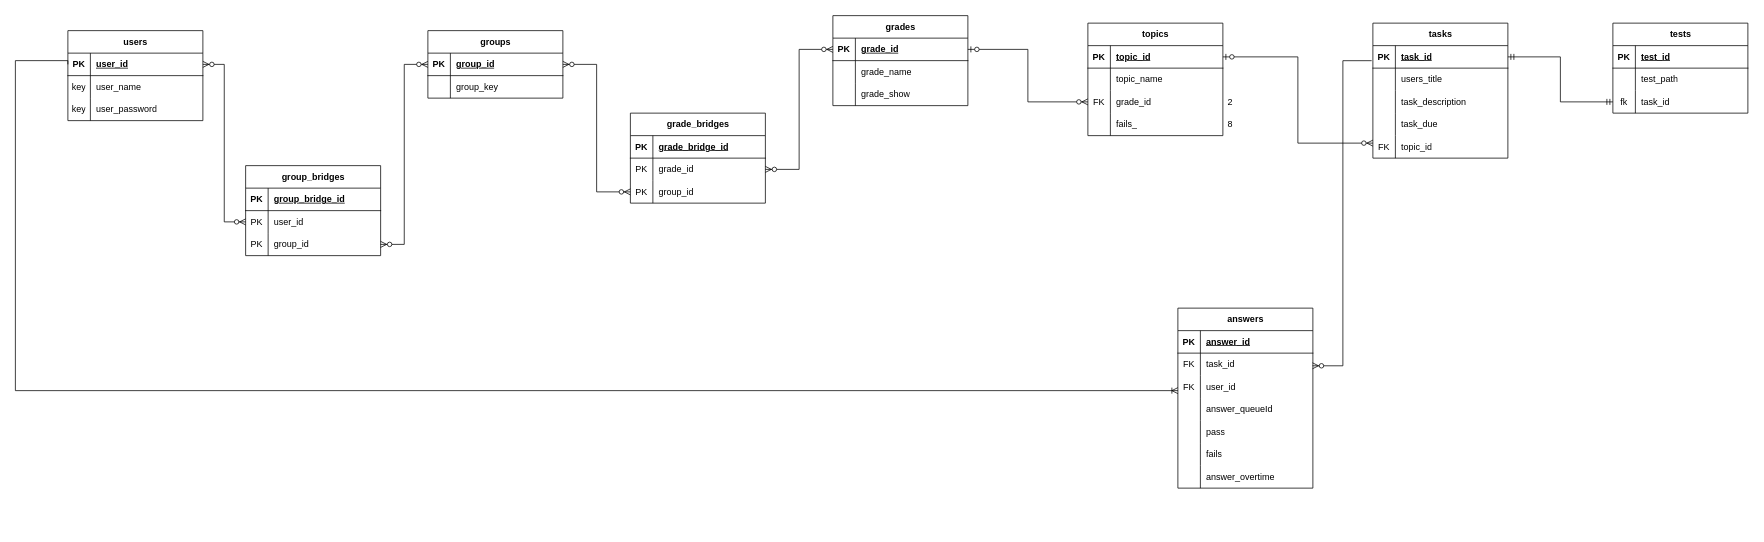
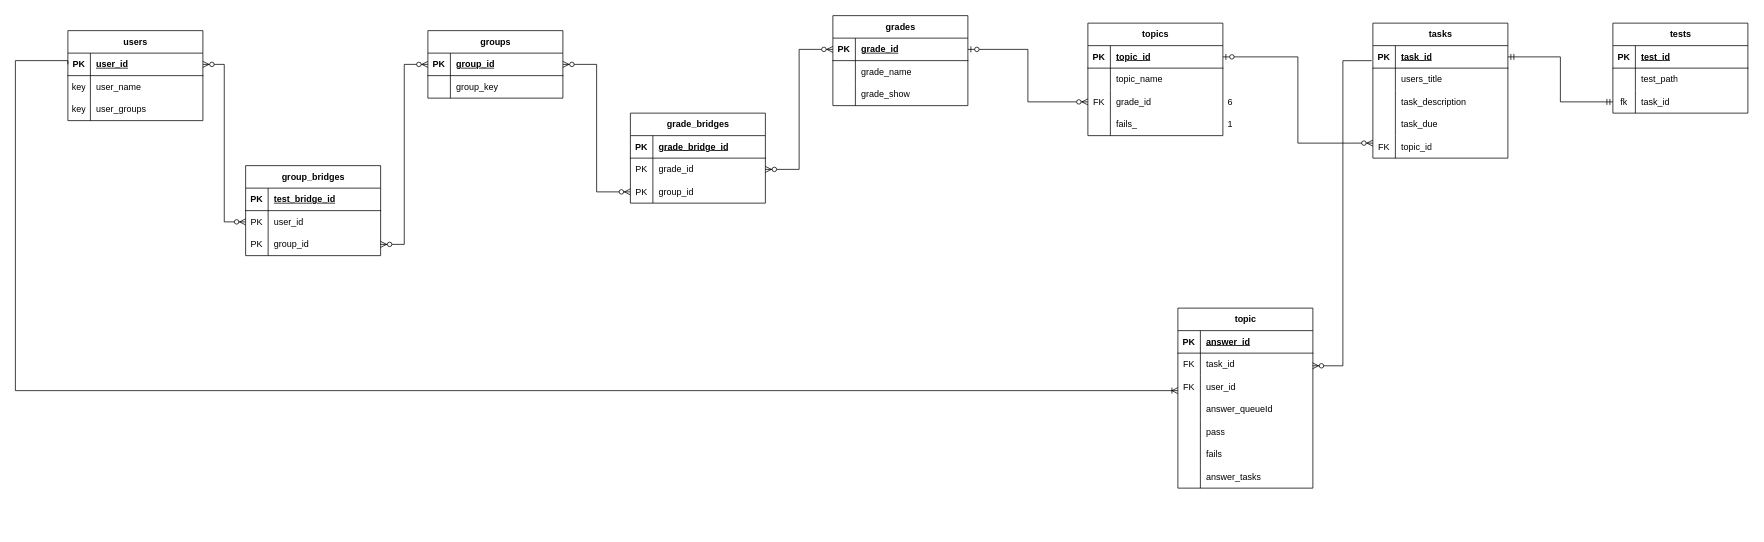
node "2": label "2" -> "6"
node "user_password": label "user_password" -> "user_groups"
node "8": label "8" -> "1"
node "group_bridge_id": label "group_bridge_id" -> "test_bridge_id"
node "answers": label "answers" -> "topic"
node "answer_overtime": label "answer_overtime" -> "answer_tasks"
